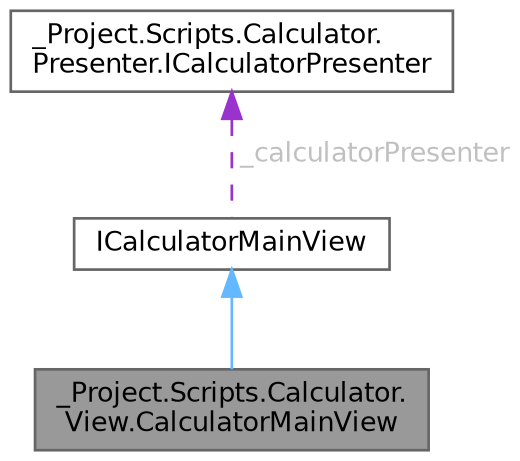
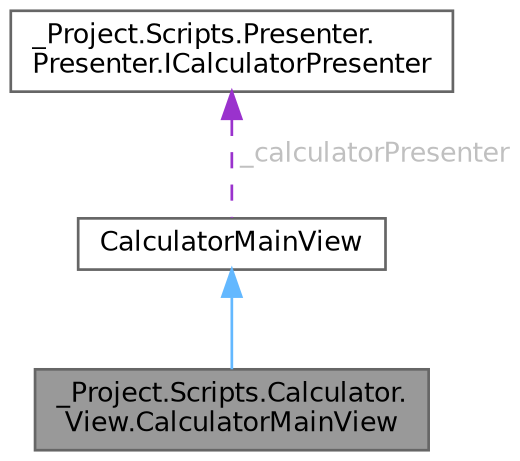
node "_Project.Scripts.Calculator. Presenter.ICalculatorPresenter": label "_Project.Scripts.Calculator. Presenter.ICalculatorPresenter" -> "_Project.Scripts.Presenter. Presenter.ICalculatorPresenter"
node "ICalculatorMainView": label "ICalculatorMainView" -> "CalculatorMainView"
